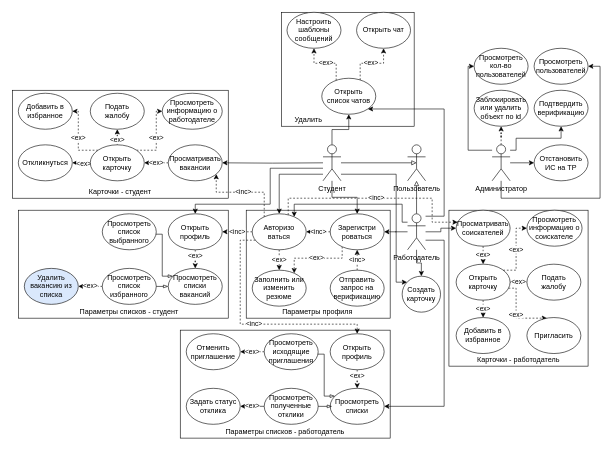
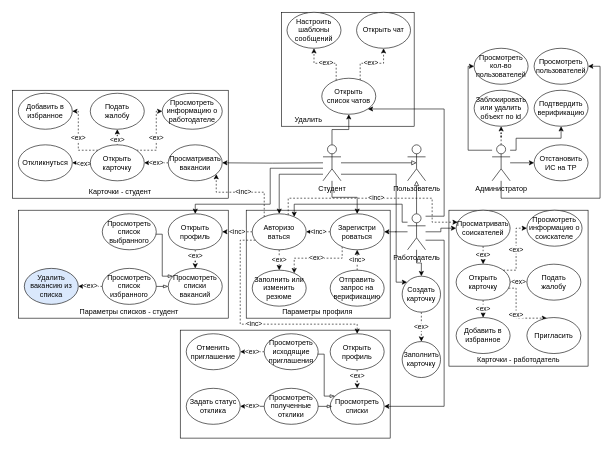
edge "Создать карточку" -> "Заполнить карточку": added, label "<ex>"
node "Заполнить карточку": added
node "Параметры списков - работодатель": removed
